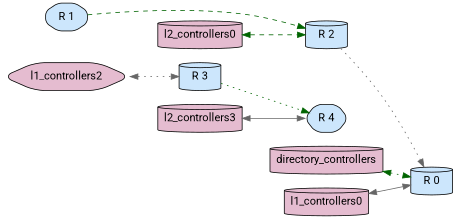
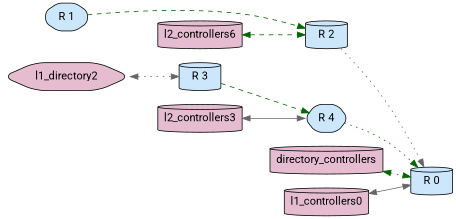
node "l2_controllers0": label "l2_controllers0" -> "l2_controllers6"
node "l1_controllers2": label "l1_controllers2" -> "l1_directory2"
edge "R 3" -- "R 4": style dotted -> dashed
edge "R 4" -- "R 0": added
